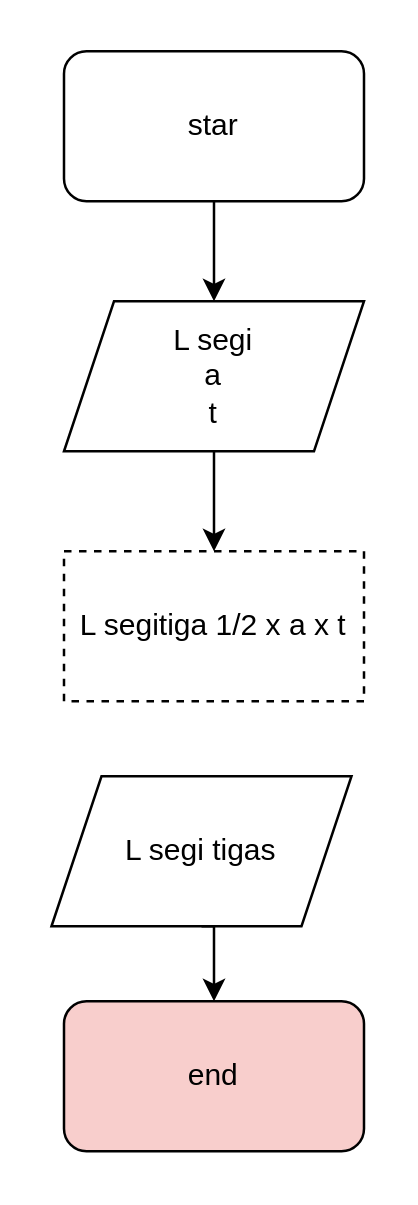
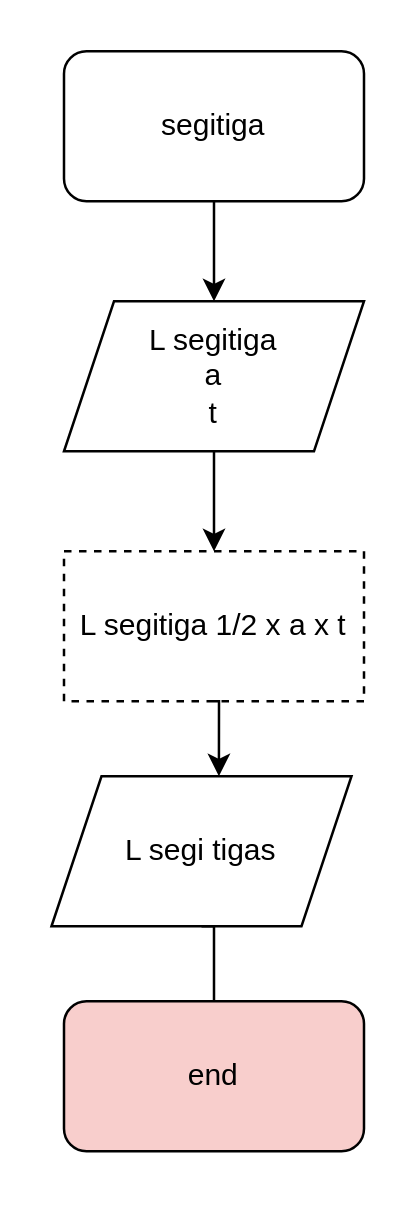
node "star": label "star" -> "segitiga"
node "L segi a t": label "L segi a t" -> "L segitiga a t"
edge "L segitiga 1/2 x a x t" -> "L segi tigas": added
edge "L segi tigas" -> "end": arrowhead classic -> none
